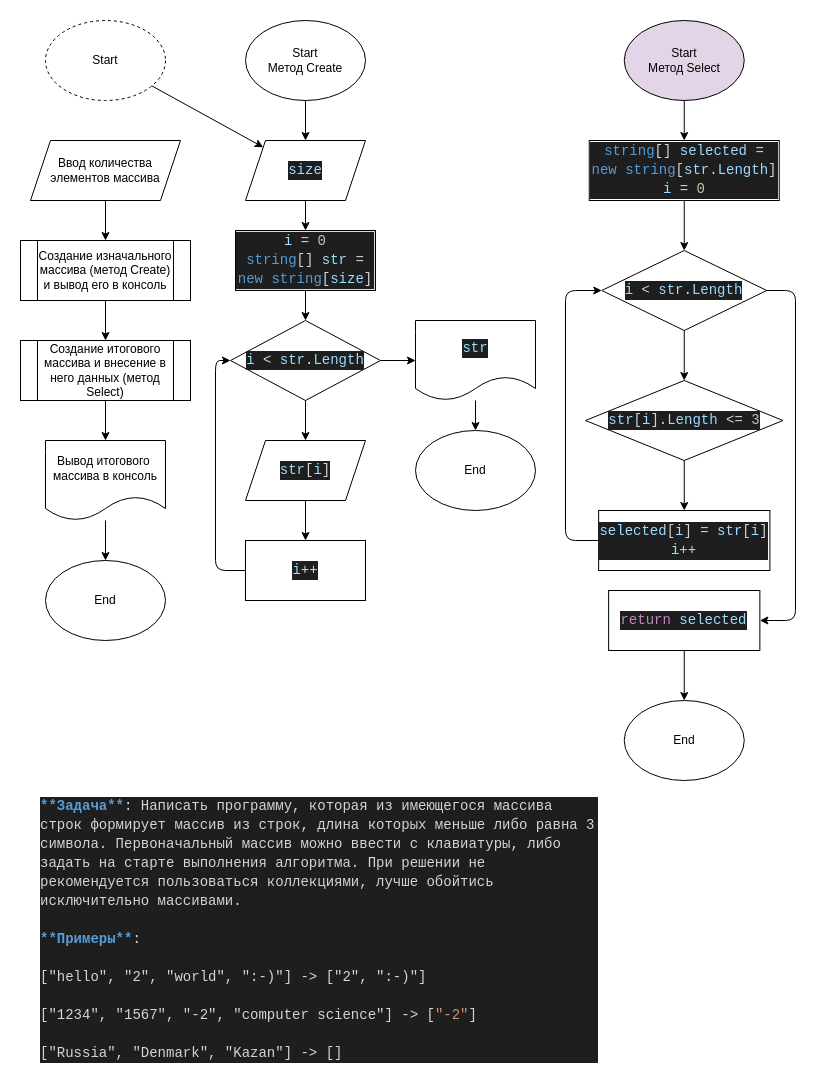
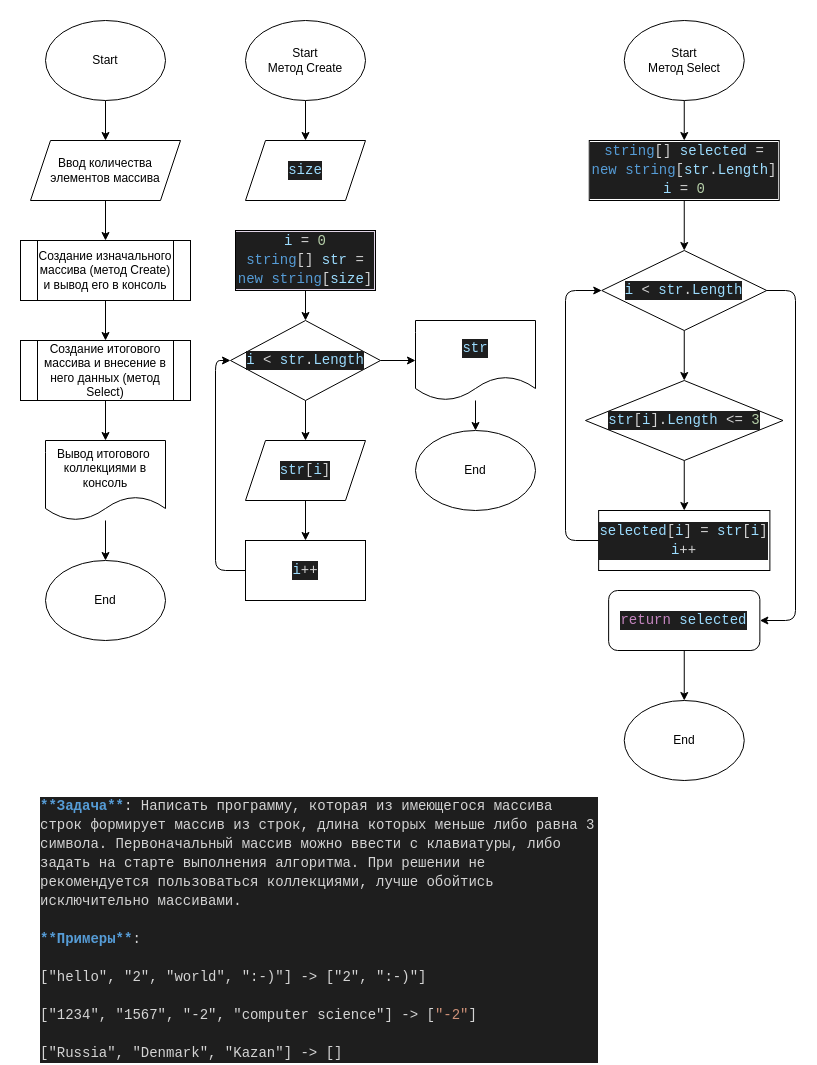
node "Start": style dashed -> solid
node "Start Метод Select": fillcolor #e1d5e7 -> #ffffff
edge "Start" -> "size": now "Start" -> "Ввод количества элементов массива"
edge "size" -> "i = 0 string[] str = new string[size]": removed
node "Вывод итогового массива в консоль": label "Вывод итогового массива в консоль" -> "Вывод итогового коллекциями в консоль"
node "return selected": shape rectangle -> rounded rectangle
